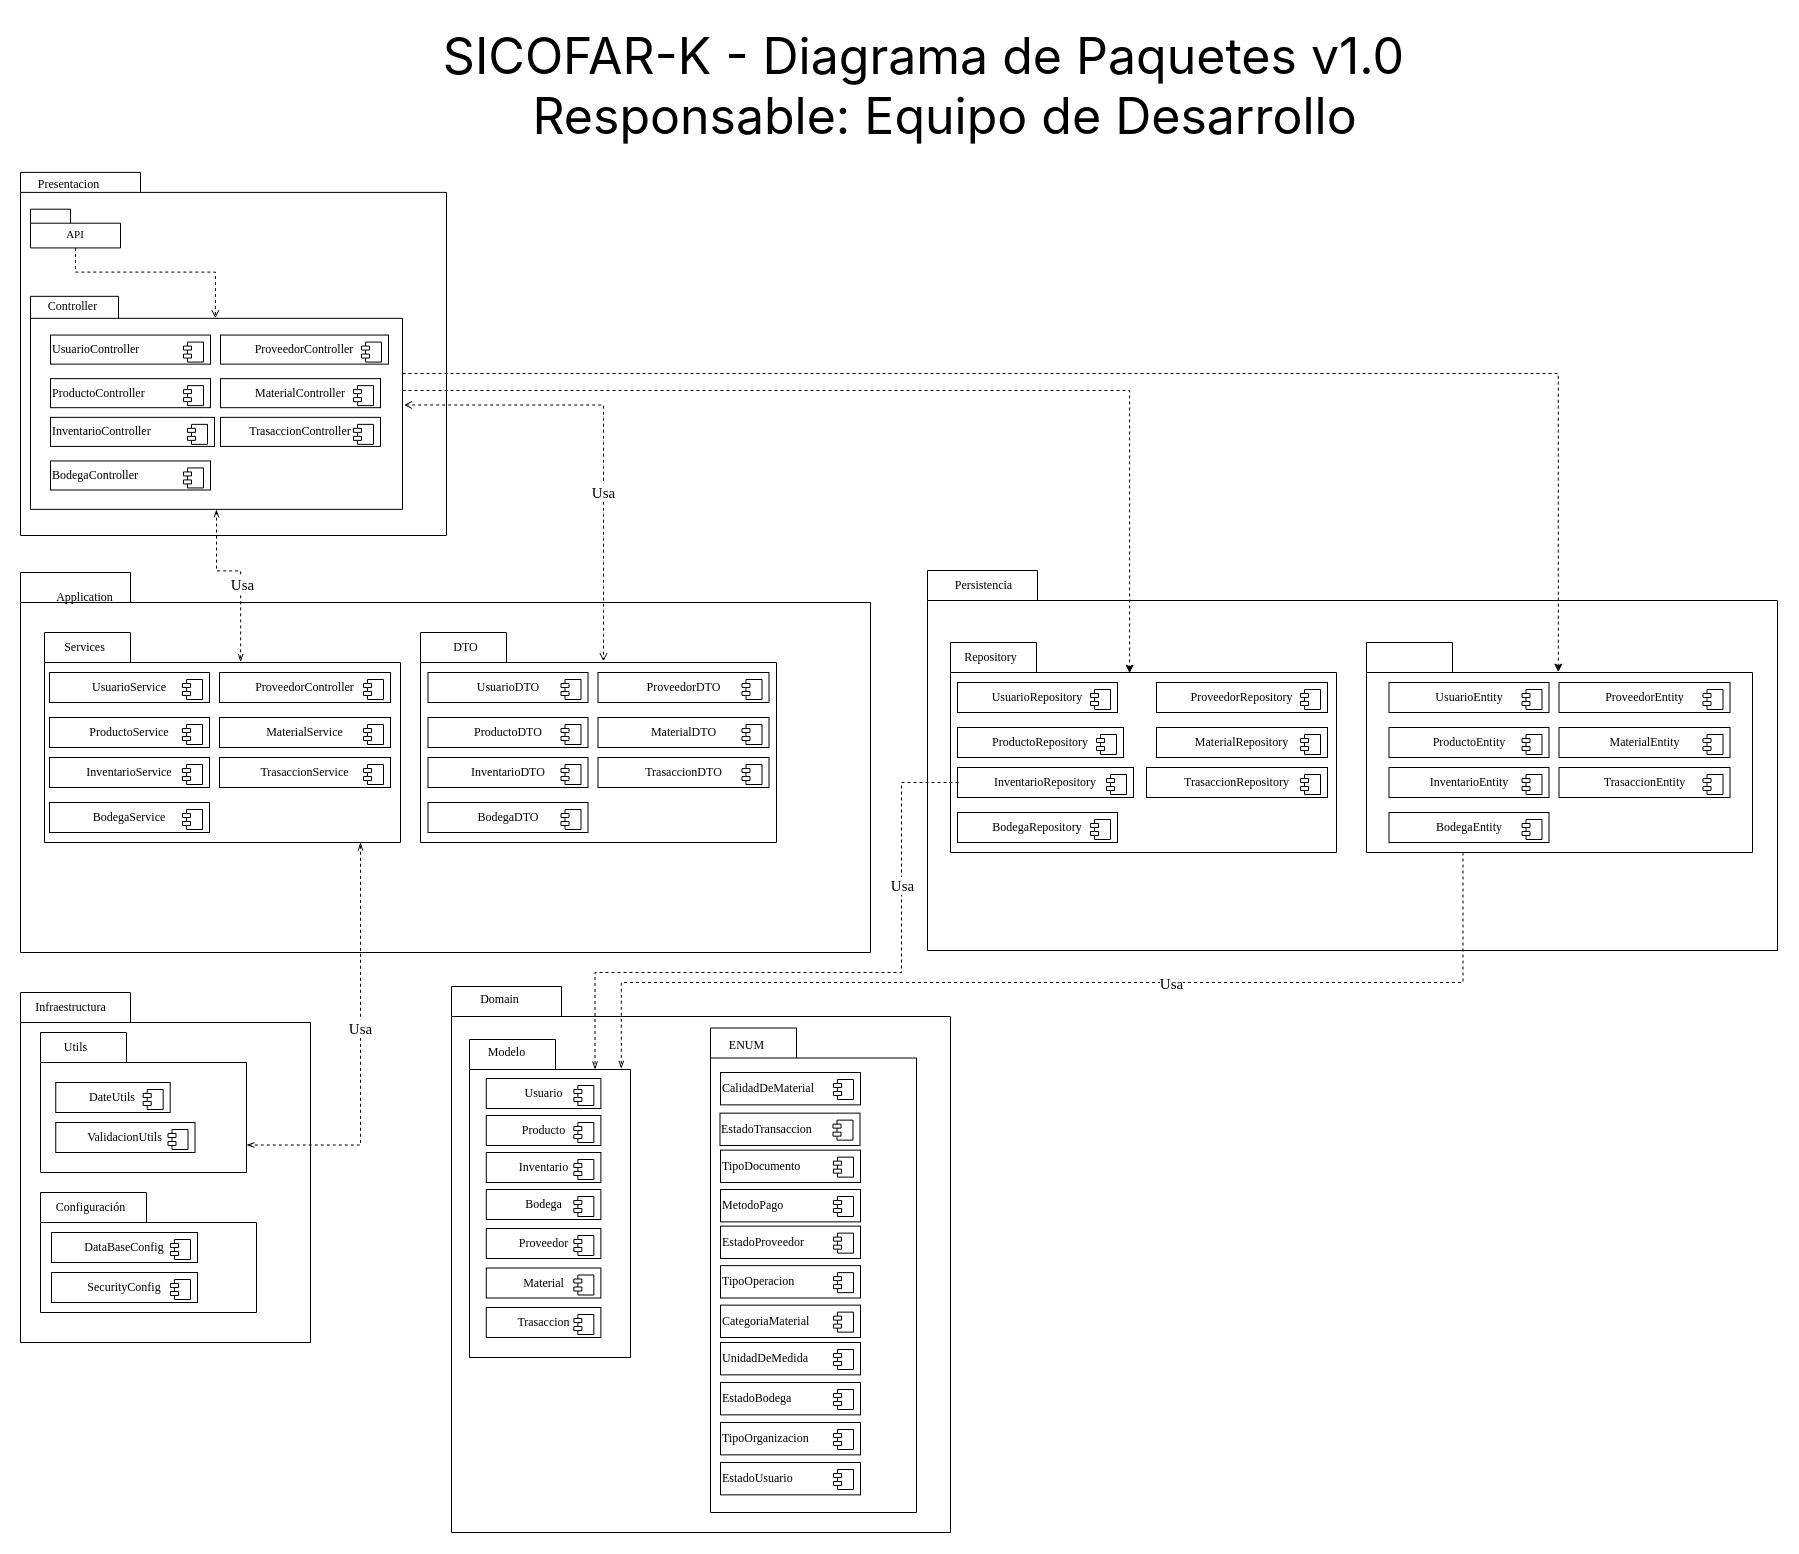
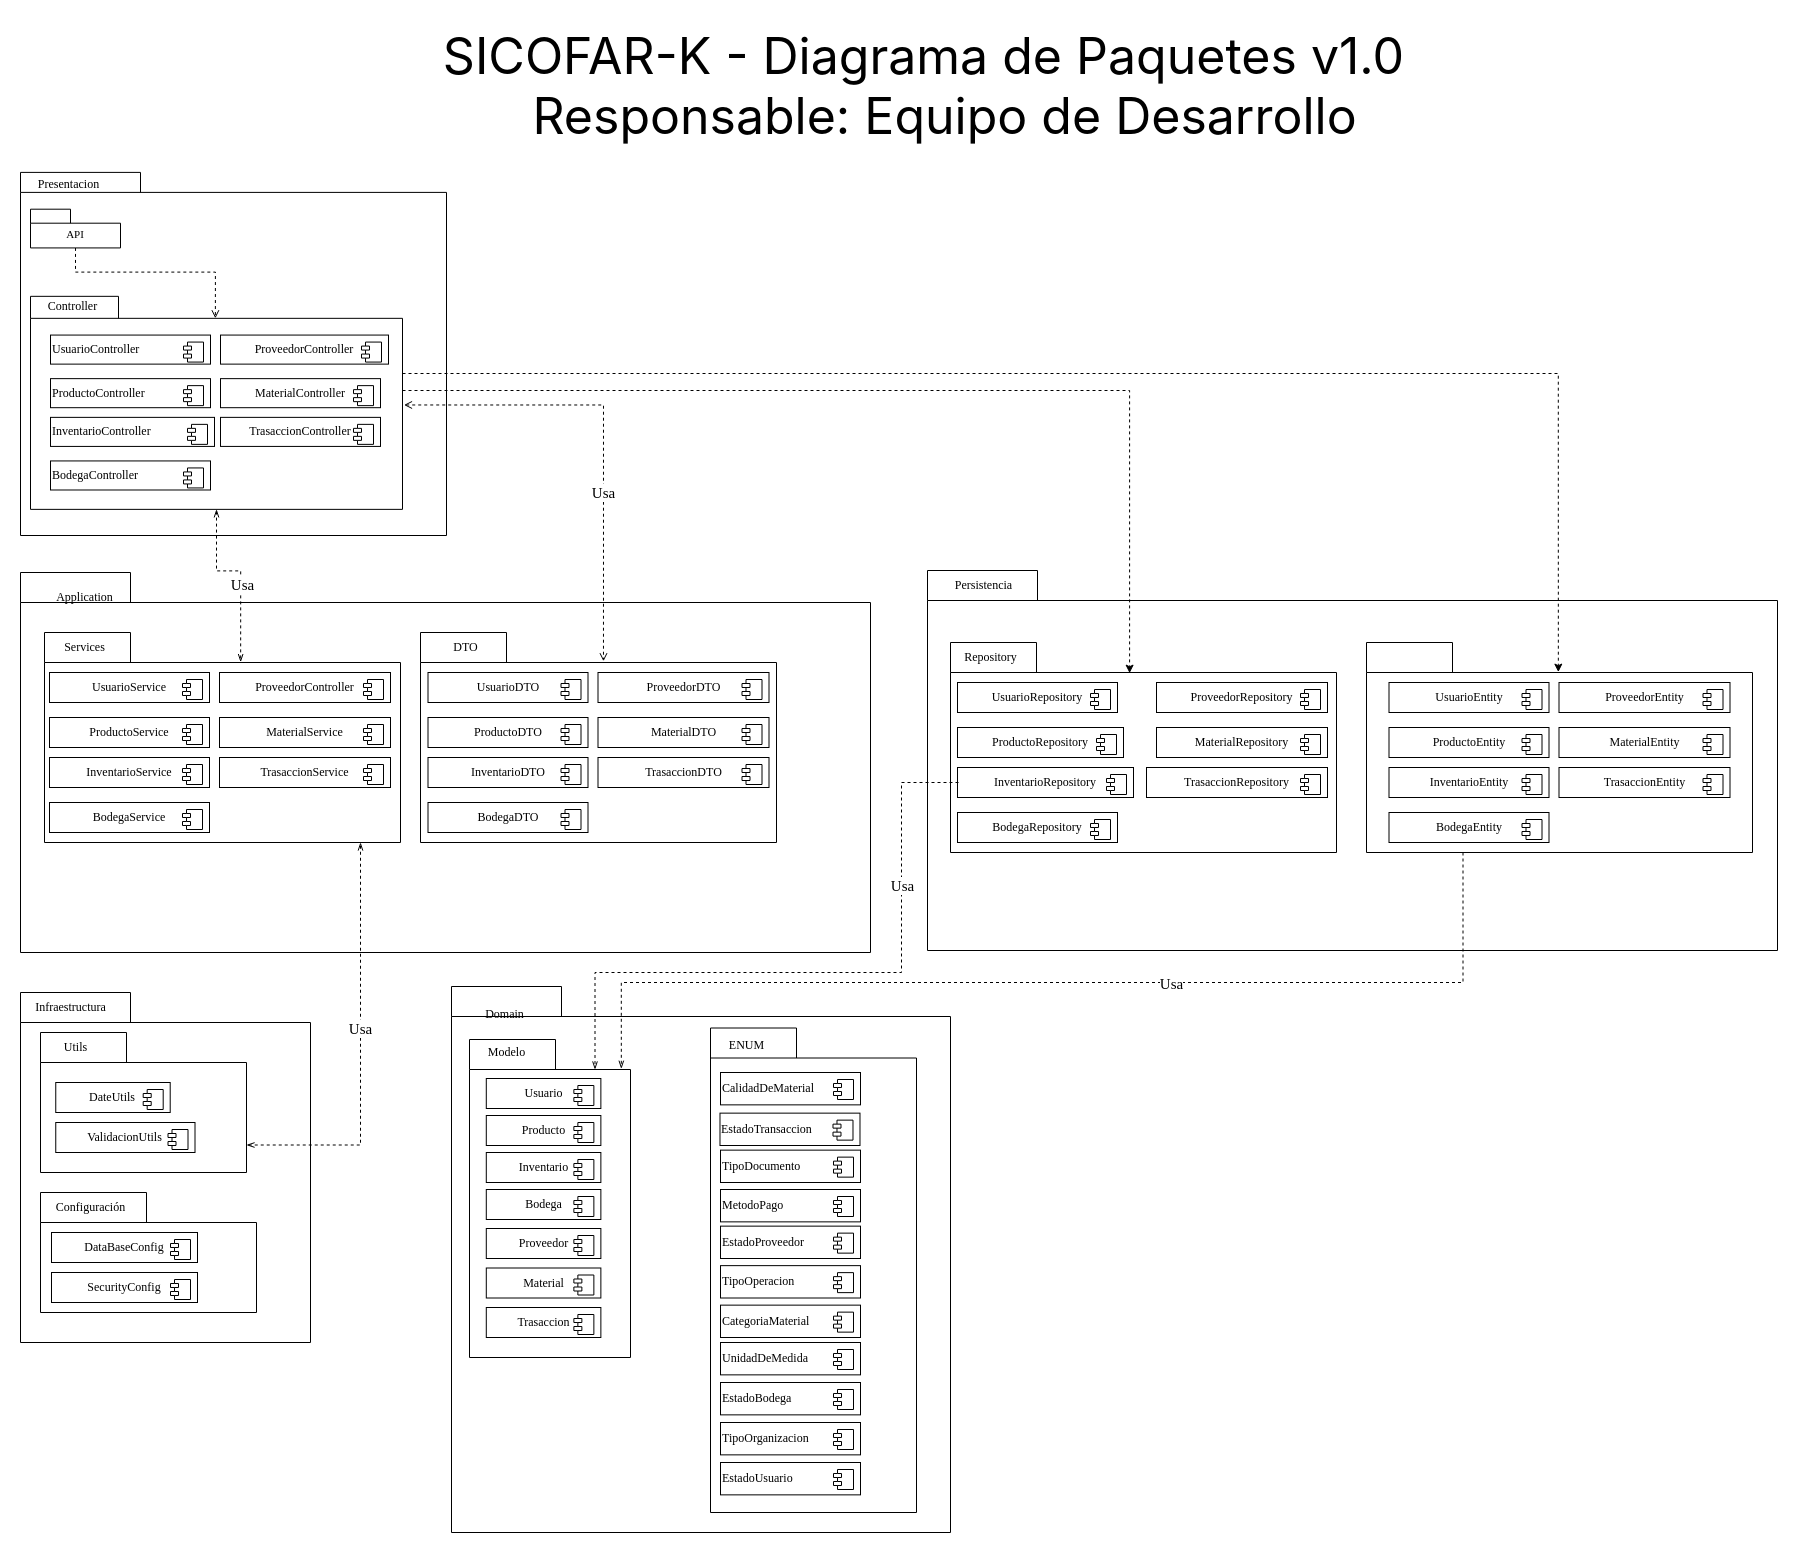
node "Domain": moved (499, 1000) -> (504, 1015)
